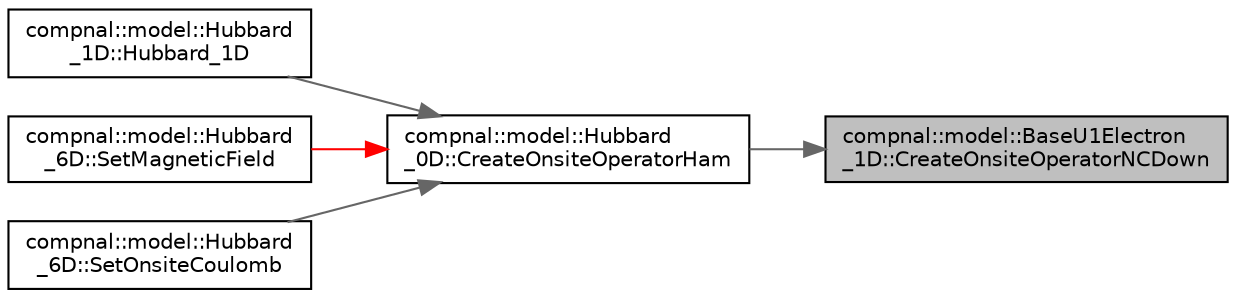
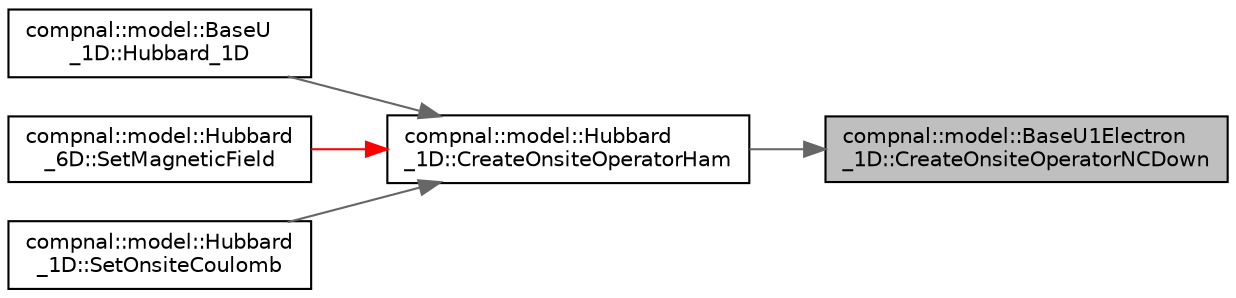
node "compnal::model::Hubbard _1D::Hubbard_1D": label "compnal::model::Hubbard _1D::Hubbard_1D" -> "compnal::model::BaseU _1D::Hubbard_1D"
node "compnal::model::Hubbard _0D::CreateOnsiteOperatorHam": label "compnal::model::Hubbard _0D::CreateOnsiteOperatorHam" -> "compnal::model::Hubbard _1D::CreateOnsiteOperatorHam"
node "compnal::model::Hubbard _6D::SetOnsiteCoulomb": label "compnal::model::Hubbard _6D::SetOnsiteCoulomb" -> "compnal::model::Hubbard _1D::SetOnsiteCoulomb"
